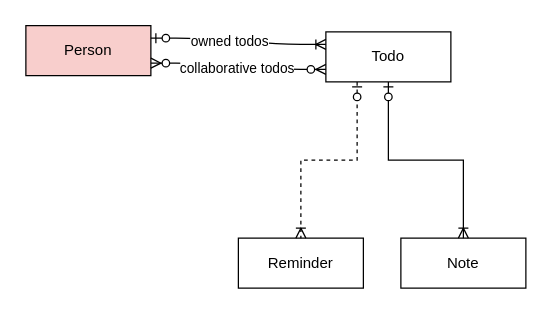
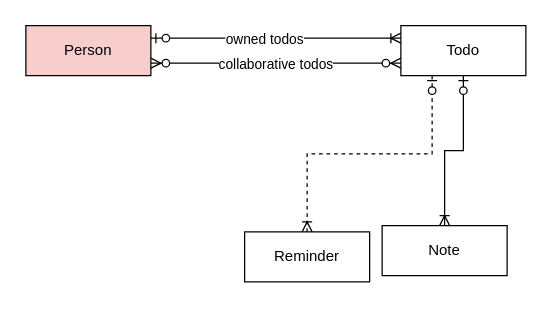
node "Todo": moved (388, 57) -> (463, 51)
node "Reminder": moved (301, 263) -> (307, 257)
node "Note": moved (463, 263) -> (444, 251)
